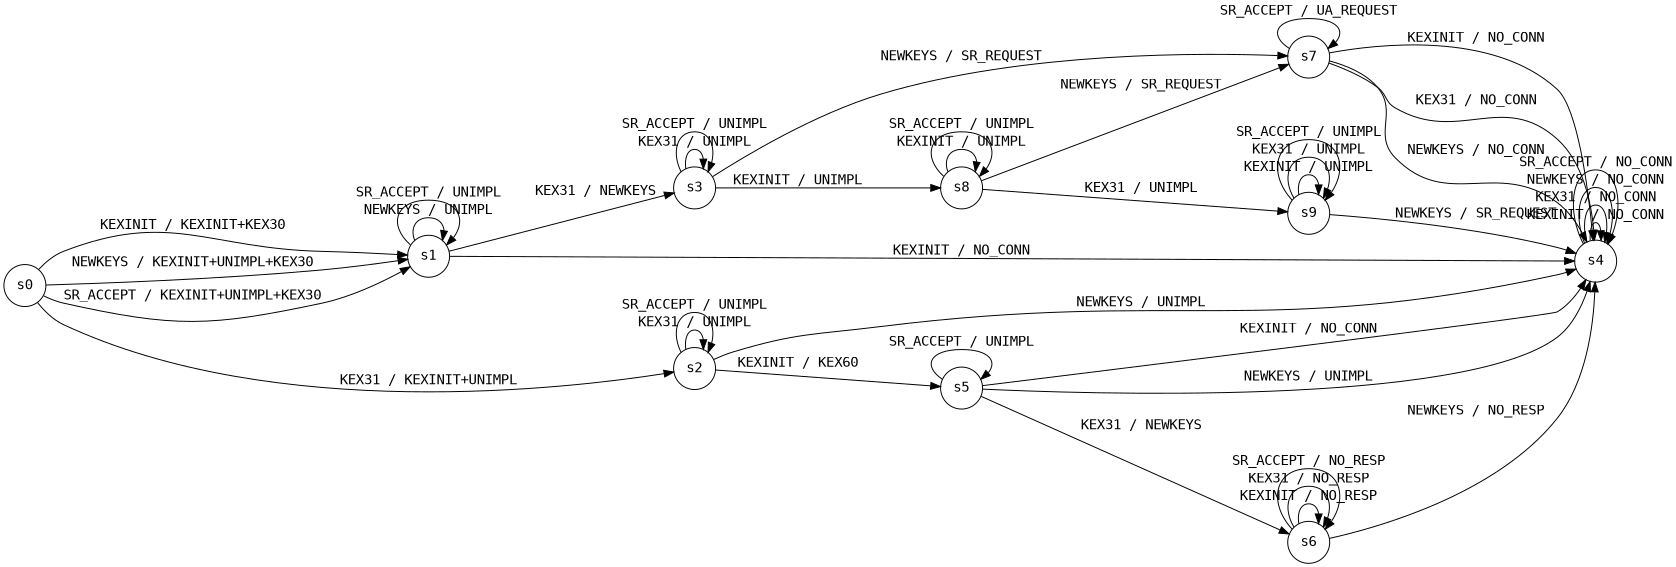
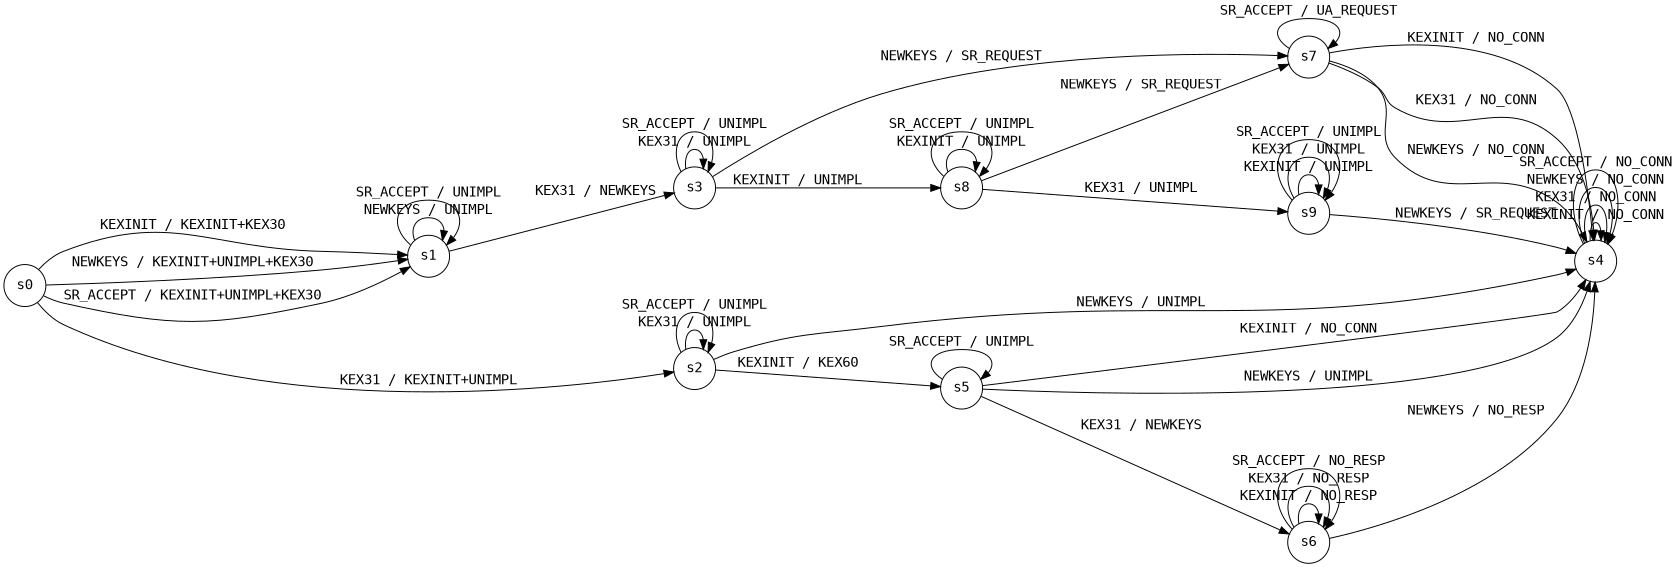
edge "s1" -> "s4": removed, label "KEXINIT / NO_CONN"
